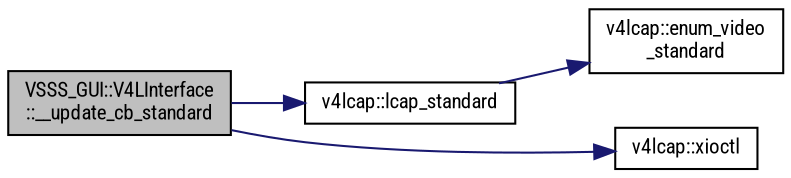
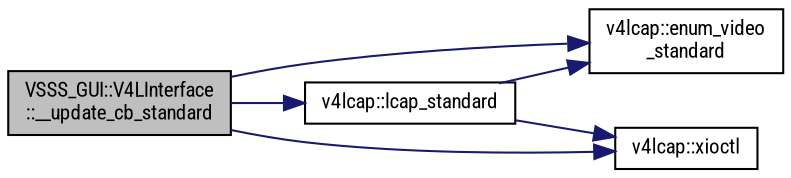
edge "VSSS_GUI::V4LInterface ::__update_cb_standard" -> "v4lcap::enum_video _standard": added
edge "v4lcap::lcap_standard" -> "v4lcap::xioctl": added
